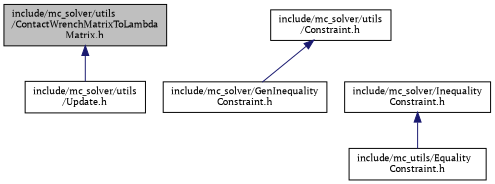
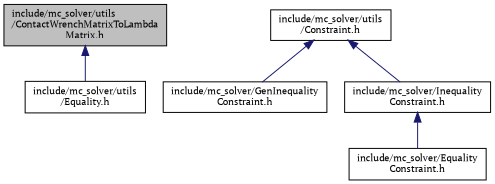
edge "include/mc_solver/Inequality Constraint.h" -> "include/mc_solver/utils /Constraint.h": added
node "include/mc_solver/utils /Update.h": label "include/mc_solver/utils /Update.h" -> "include/mc_solver/utils /Equality.h"
node "include/mc_utils/Equality Constraint.h": label "include/mc_utils/Equality Constraint.h" -> "include/mc_solver/Equality Constraint.h"
